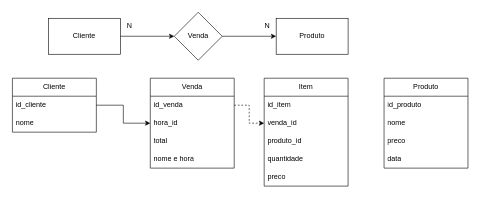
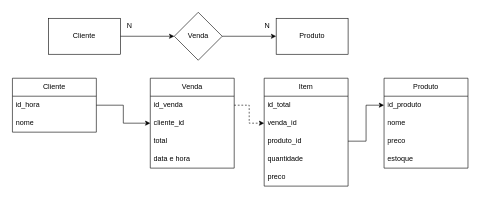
node "id_cliente": label "id_cliente" -> "id_hora"
node "id_item": label "id_item" -> "id_total"
edge "produto_id" -> "id_produto": added
node "hora_id": label "hora_id" -> "cliente_id"
node "nome e hora": label "nome e hora" -> "data e hora"
node "data": label "data" -> "estoque"
